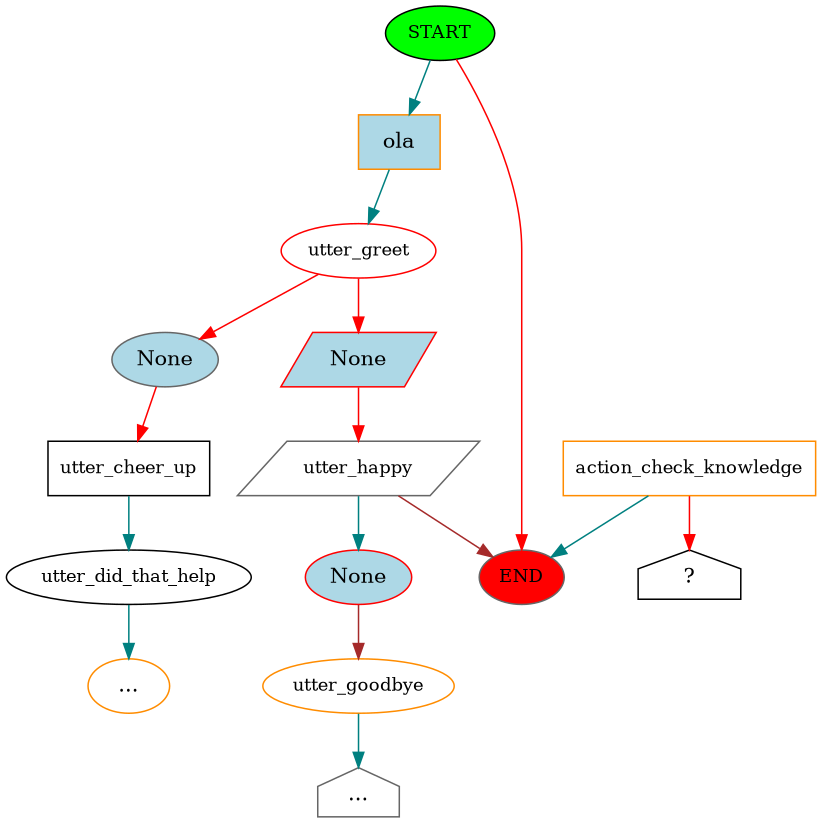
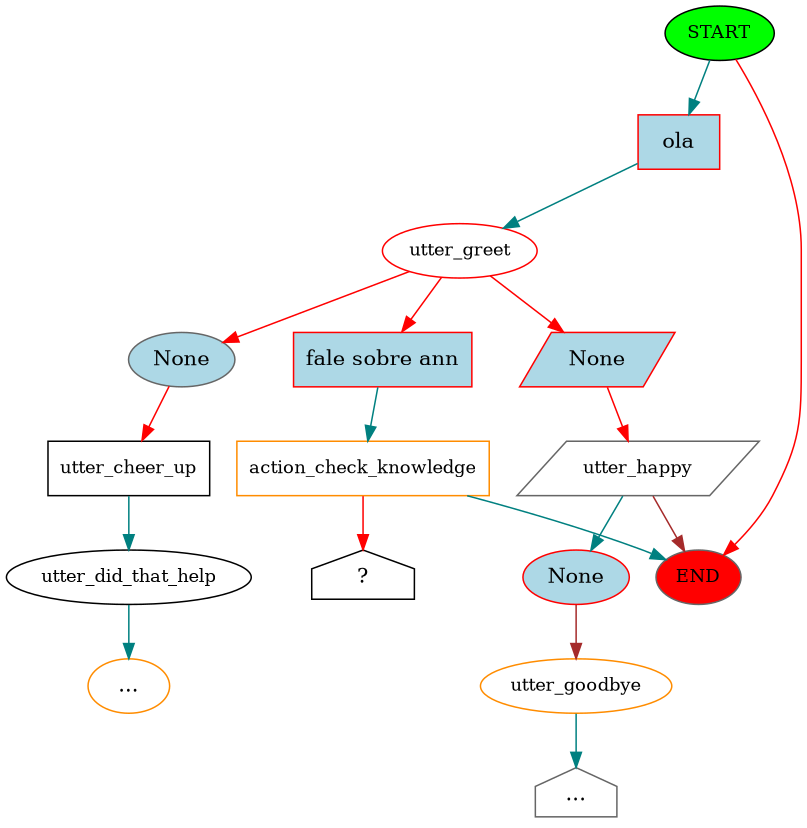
node "ola": color darkorange -> red
node "fale sobre ann": added
